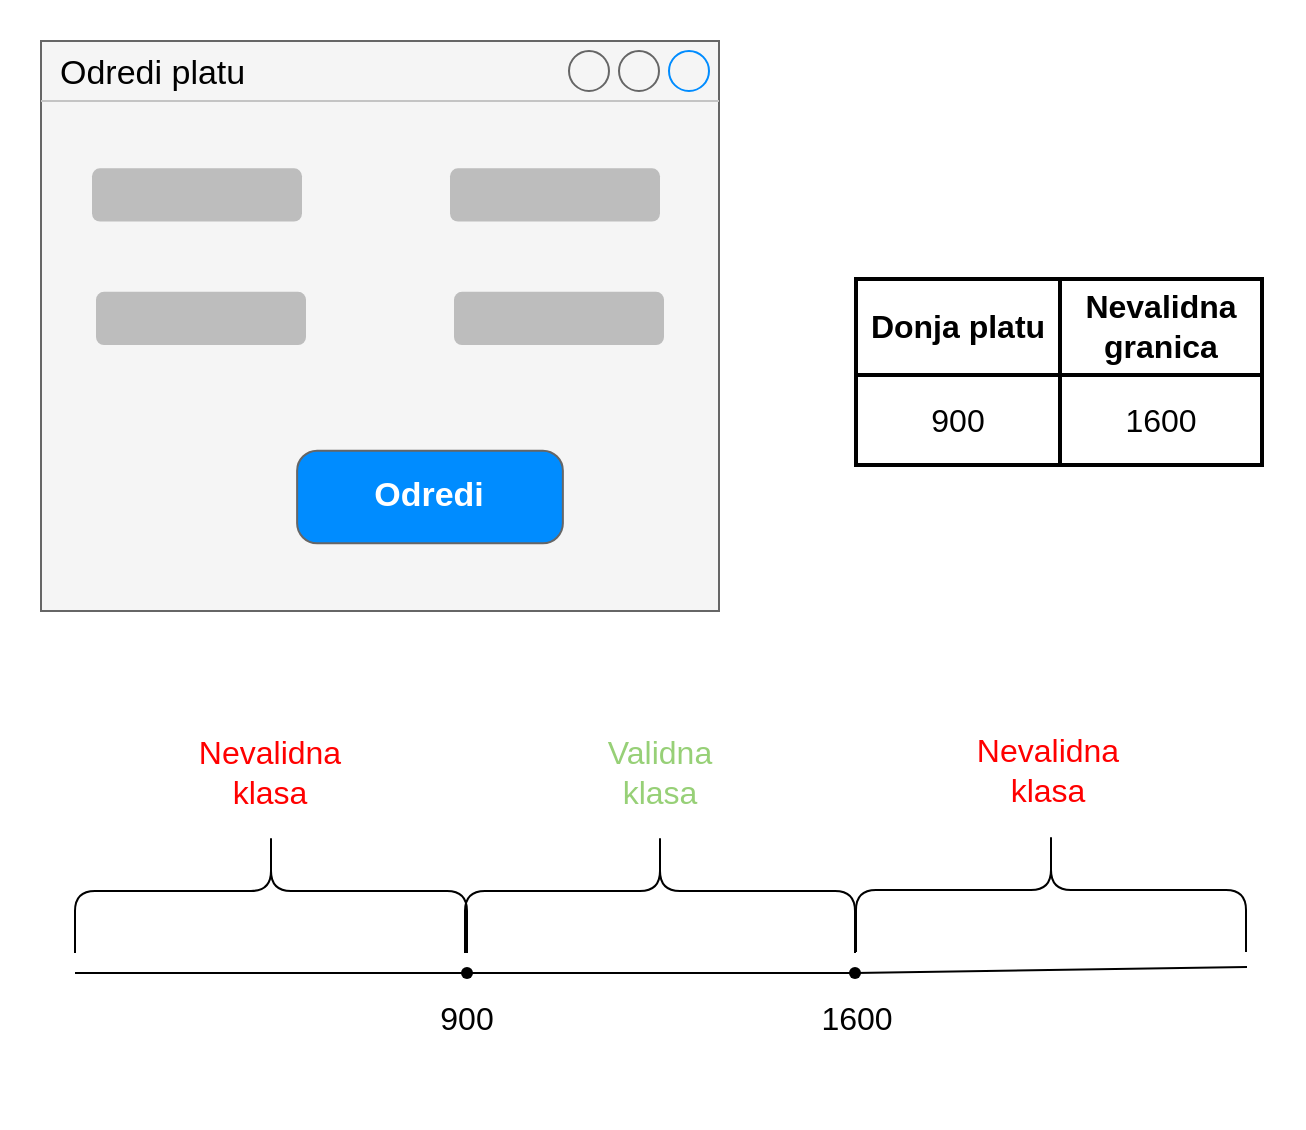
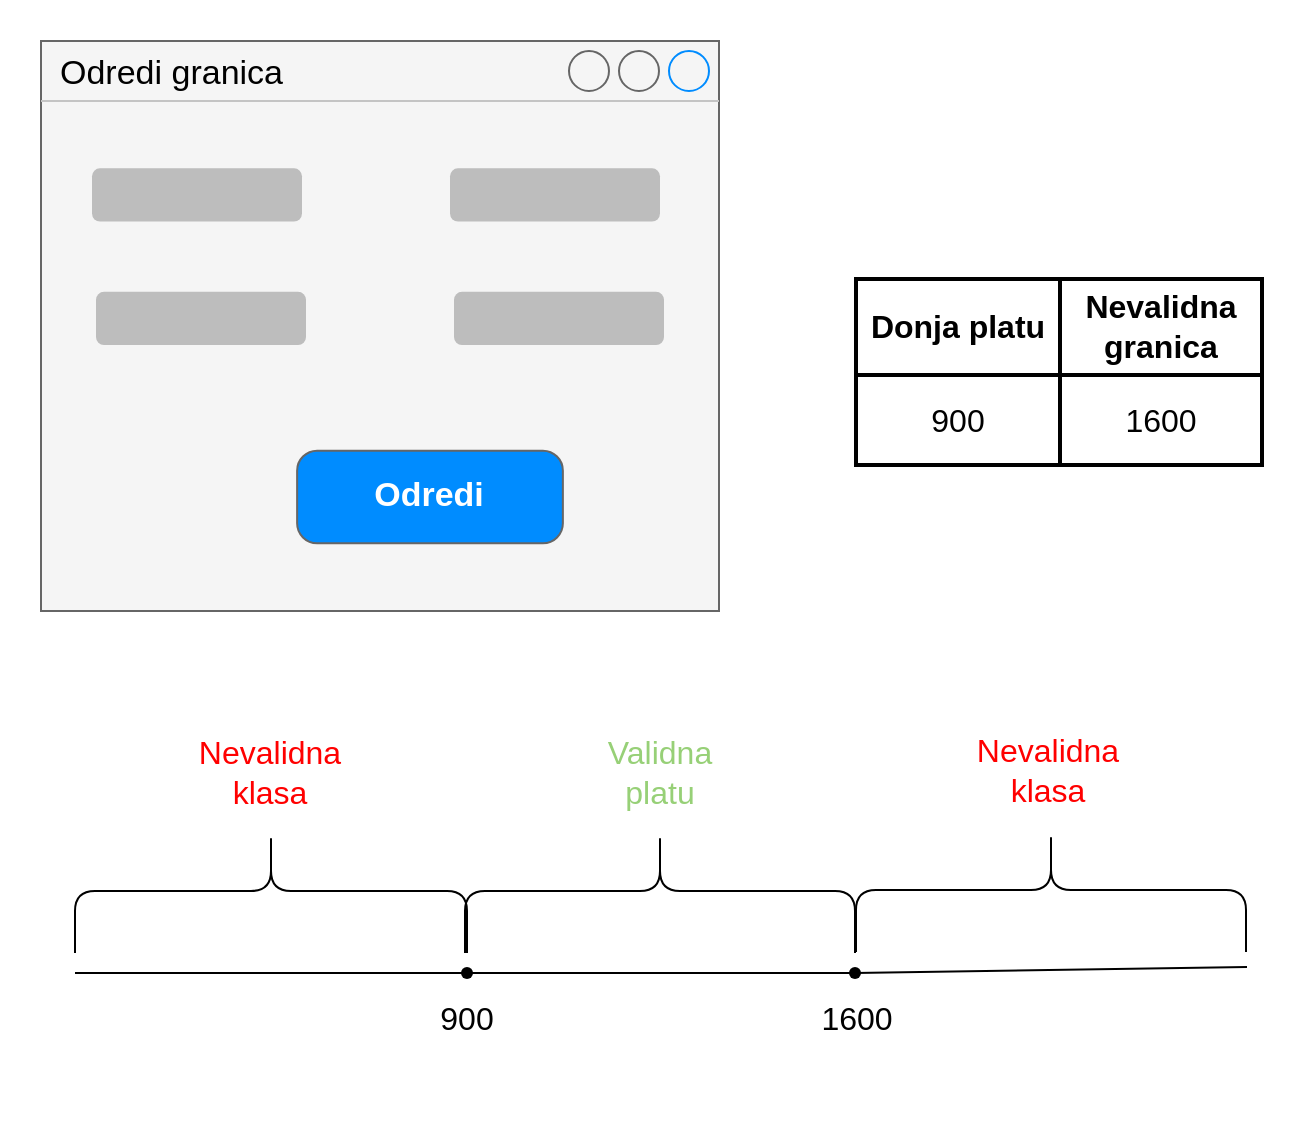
node "Odredi platu": label "Odredi platu" -> "Odredi granica"
node "Validna klasa": label "Validna klasa" -> "Validna platu"
